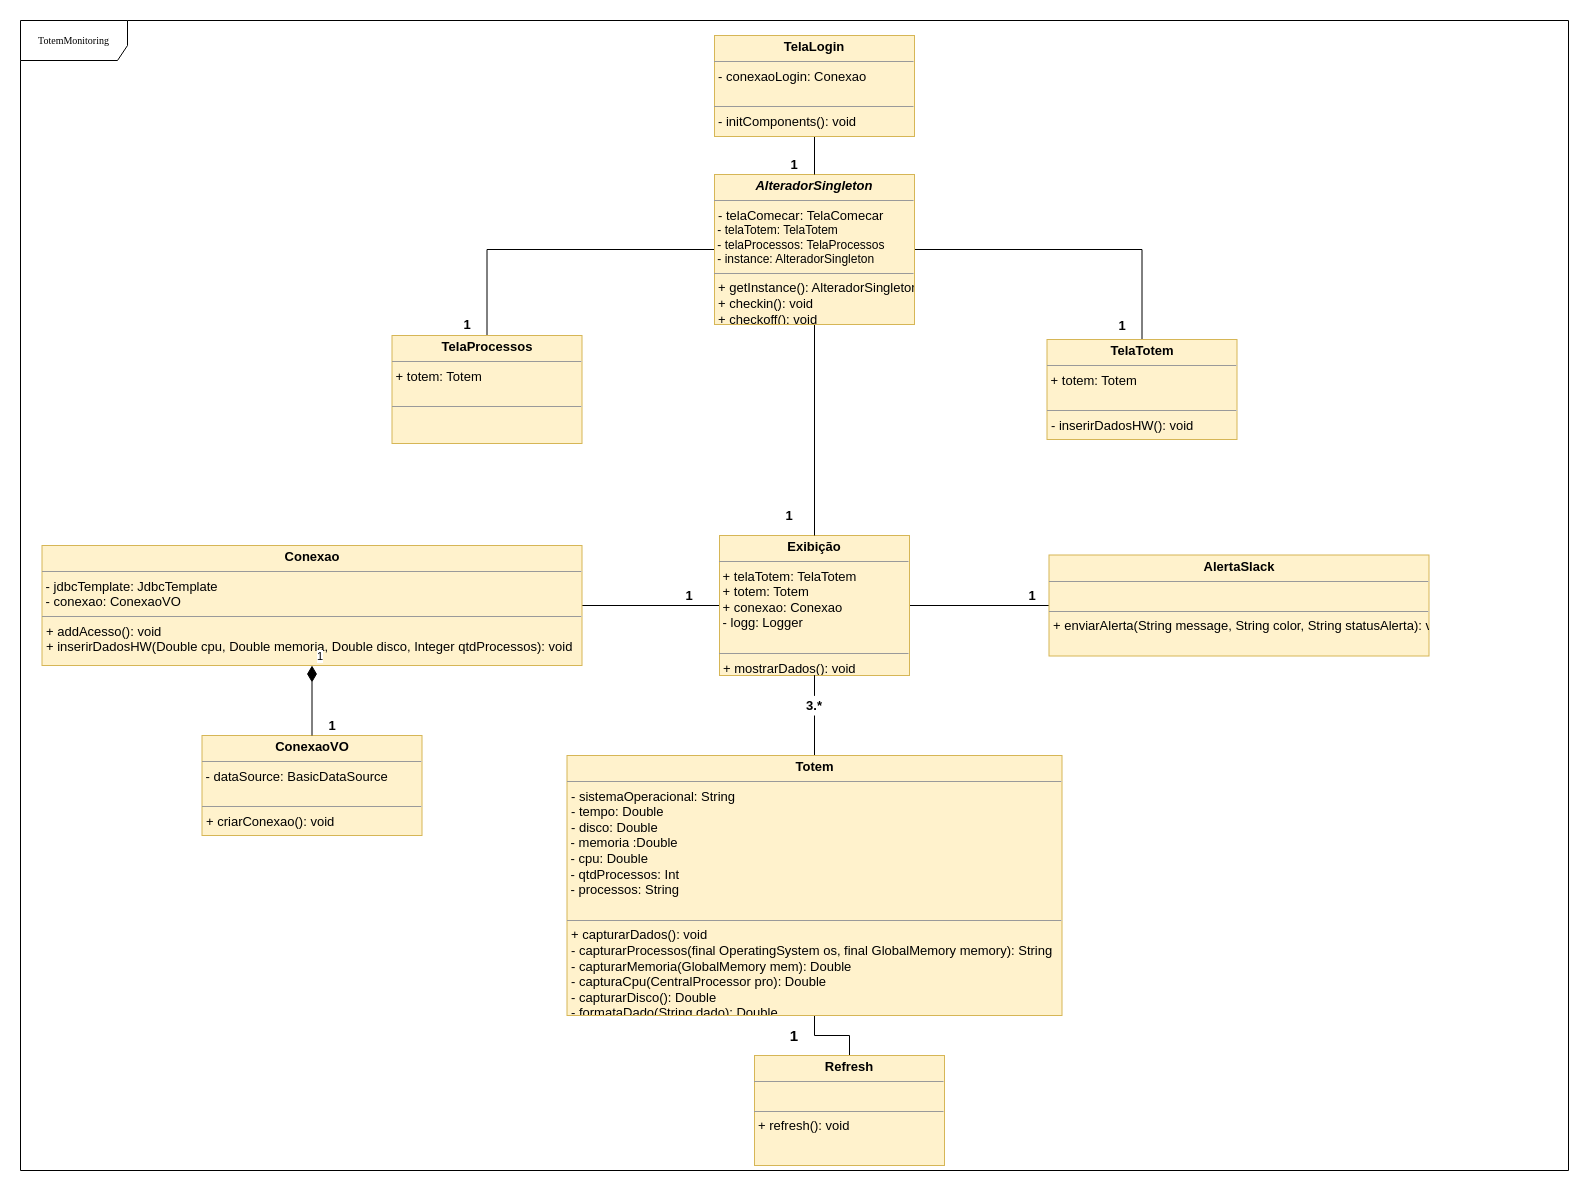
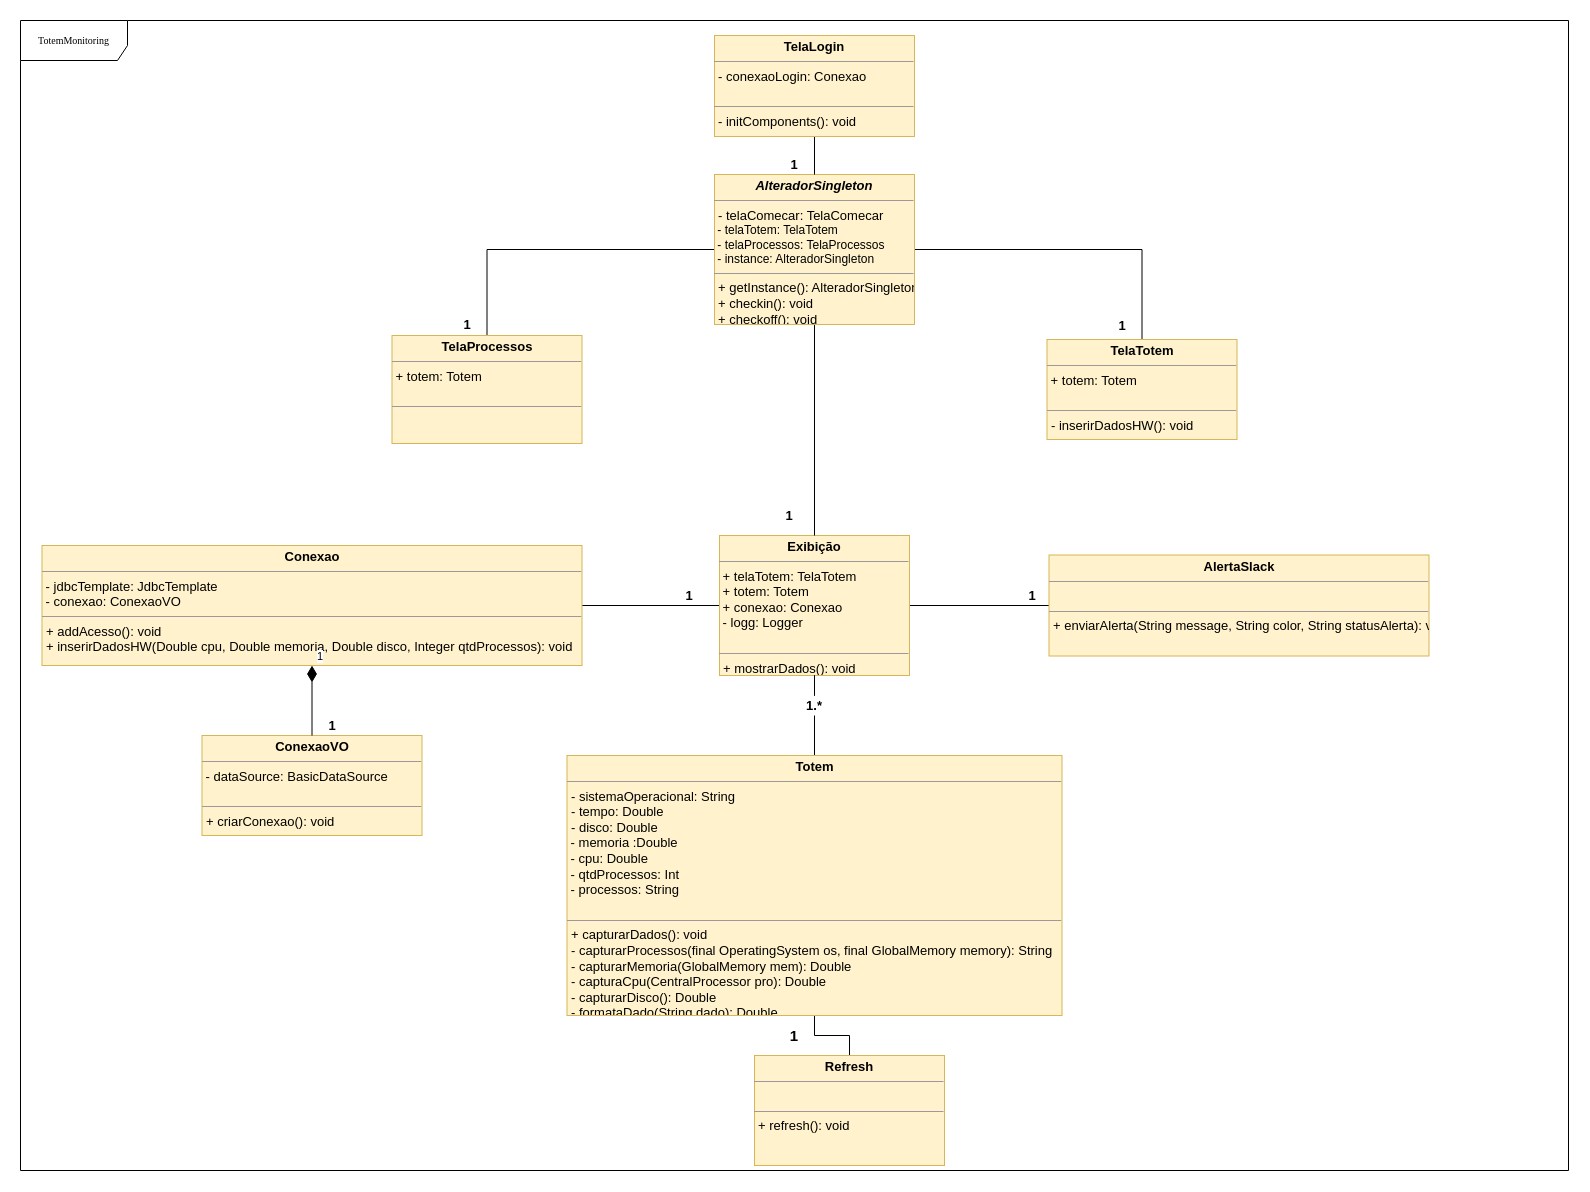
node "3.*": label "3.*" -> "1.*"
